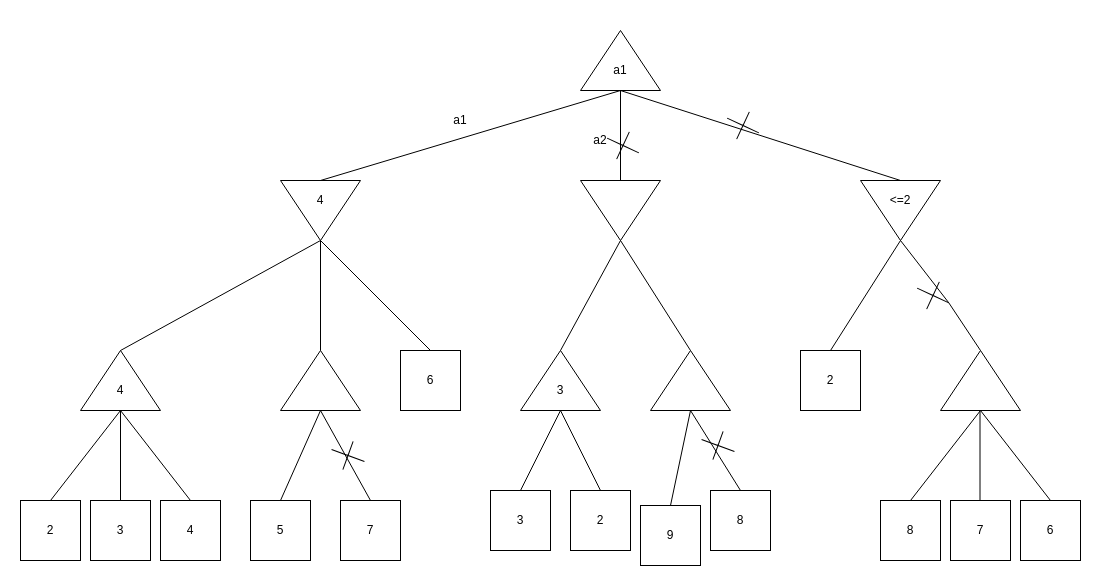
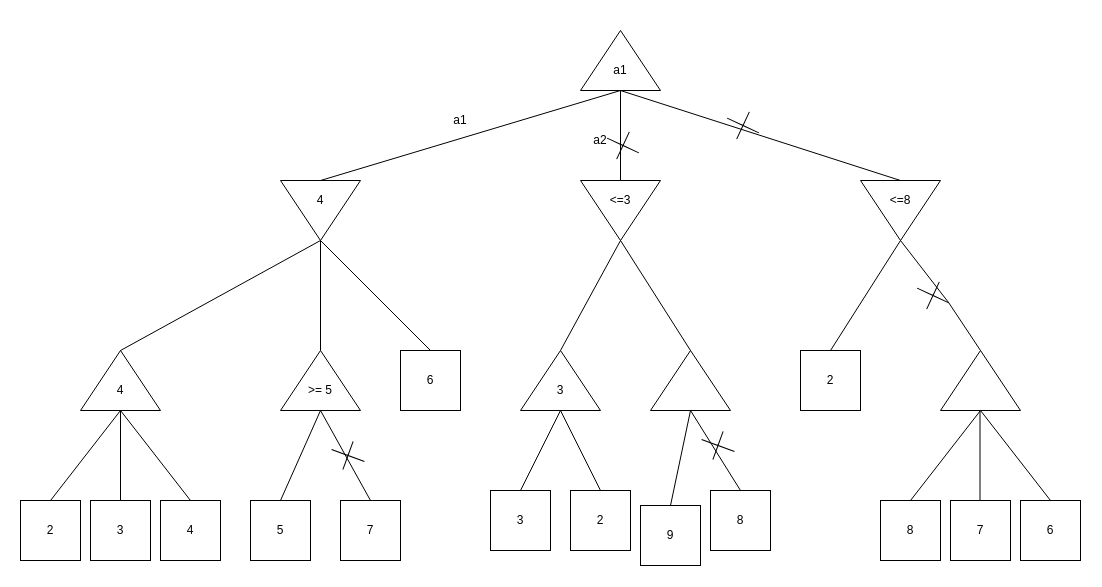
node "<=3": added
node "<=2": label "<=2" -> "<=8"
node ">= 5": added
